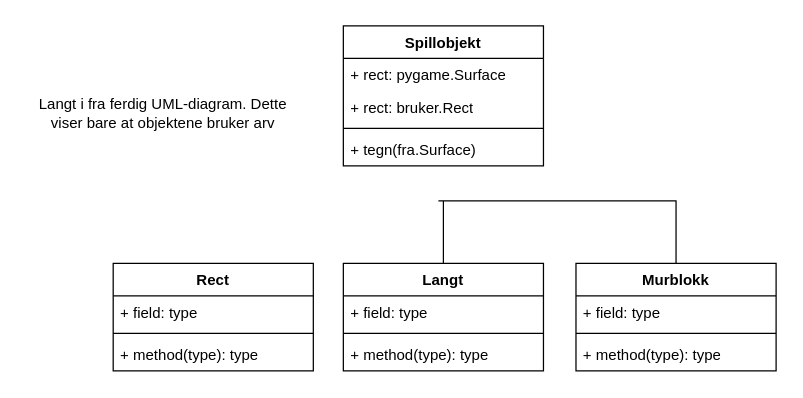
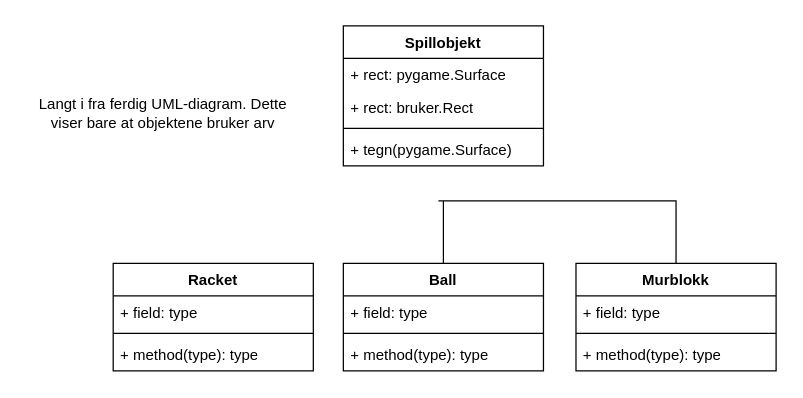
node "+ tegn(fra.Surface)": label "+ tegn(fra.Surface)" -> "+ tegn(pygame.Surface)"
node "Rect": label "Rect" -> "Racket"
node "Langt": label "Langt" -> "Ball"
